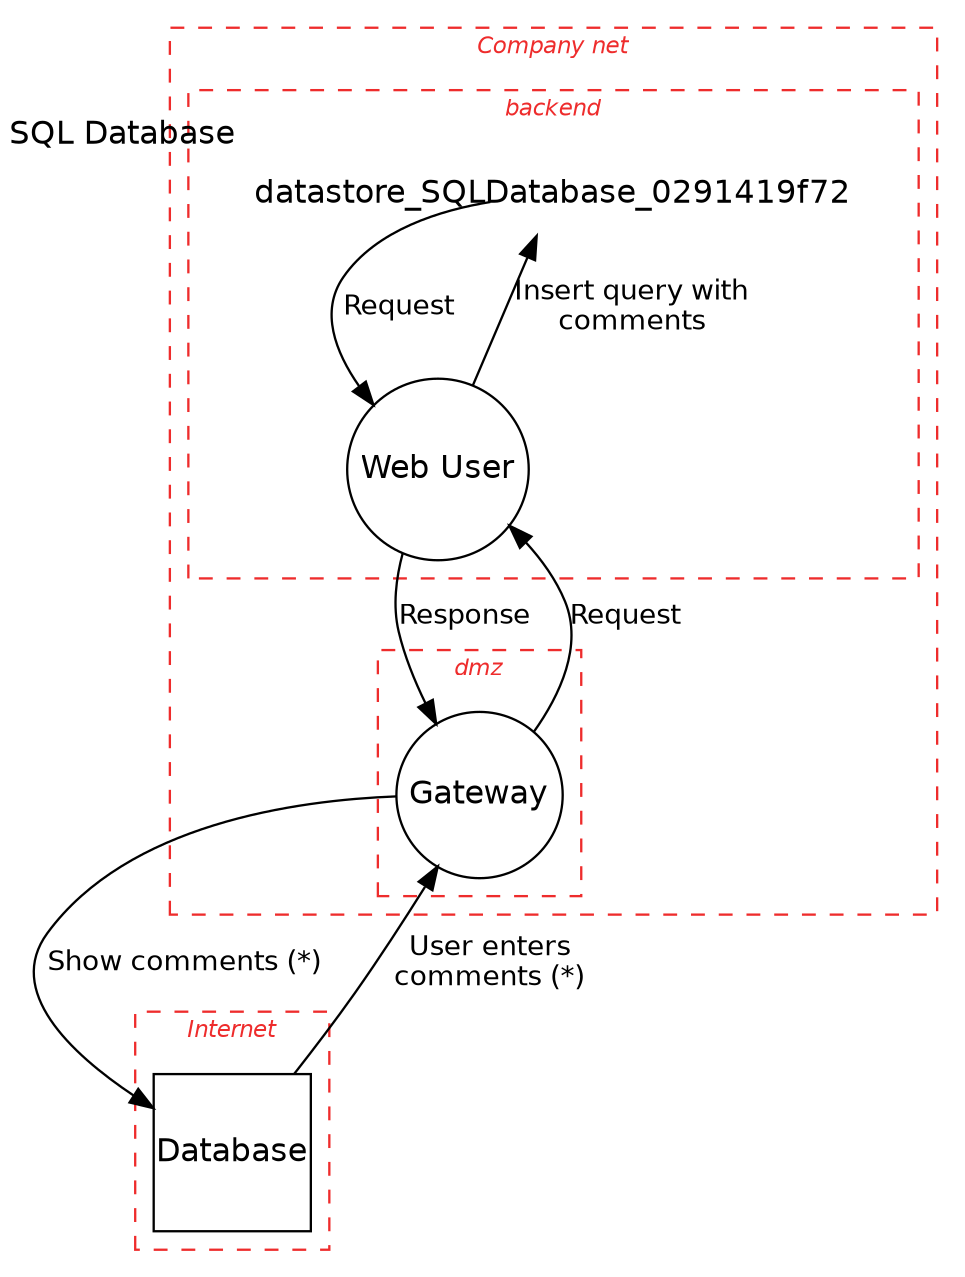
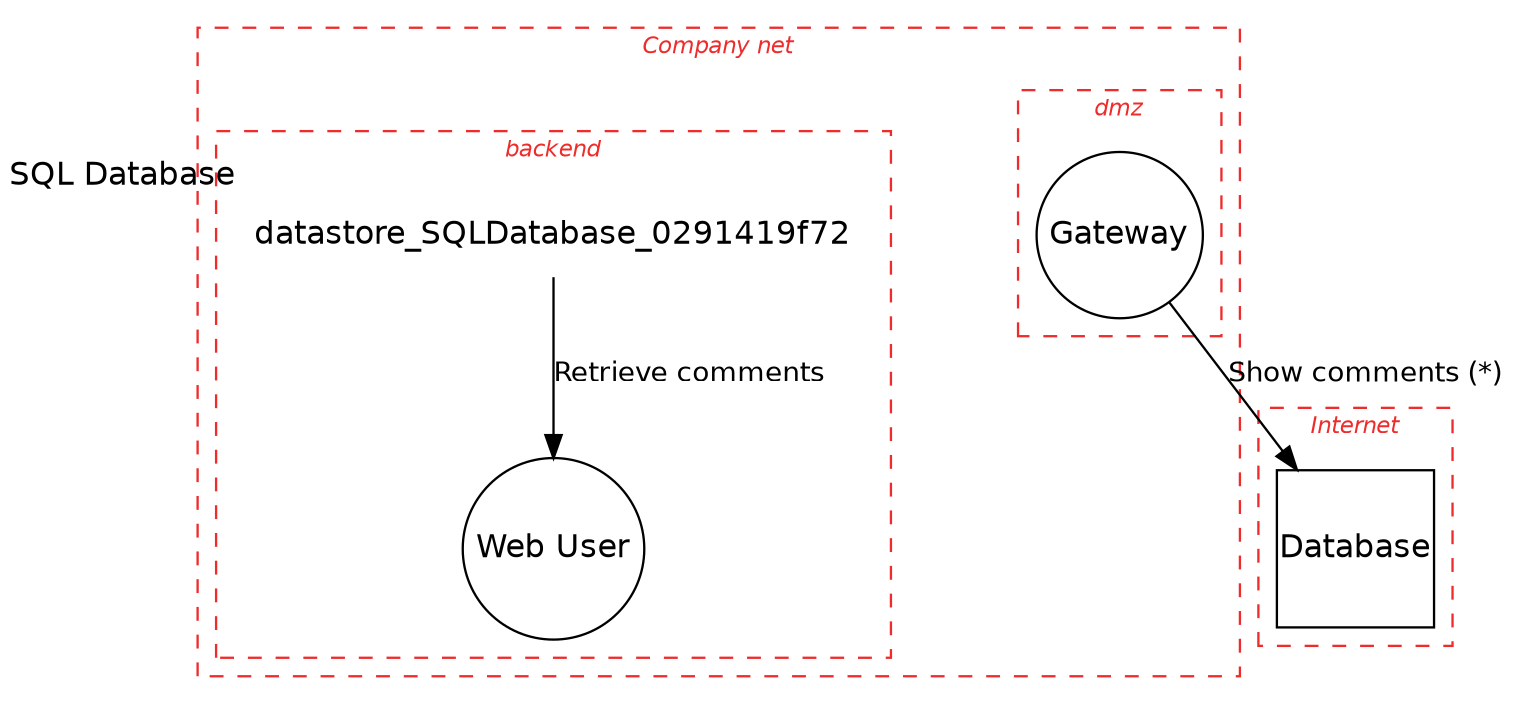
edge "datastore_SQLDatabase_0291419f72 SQL Database" -> "Web User": label "Request" -> "Retrieve comments"
edge "Web User" -> "datastore_SQLDatabase_0291419f72 SQL Database": removed, label "Insert query with comments"
edge "Web User" -> "Gateway": removed, label "Response"
edge "Gateway" -> "Web User": removed, label "Request"
edge "Database" -> "Gateway": removed, label "User enters comments (*)"
